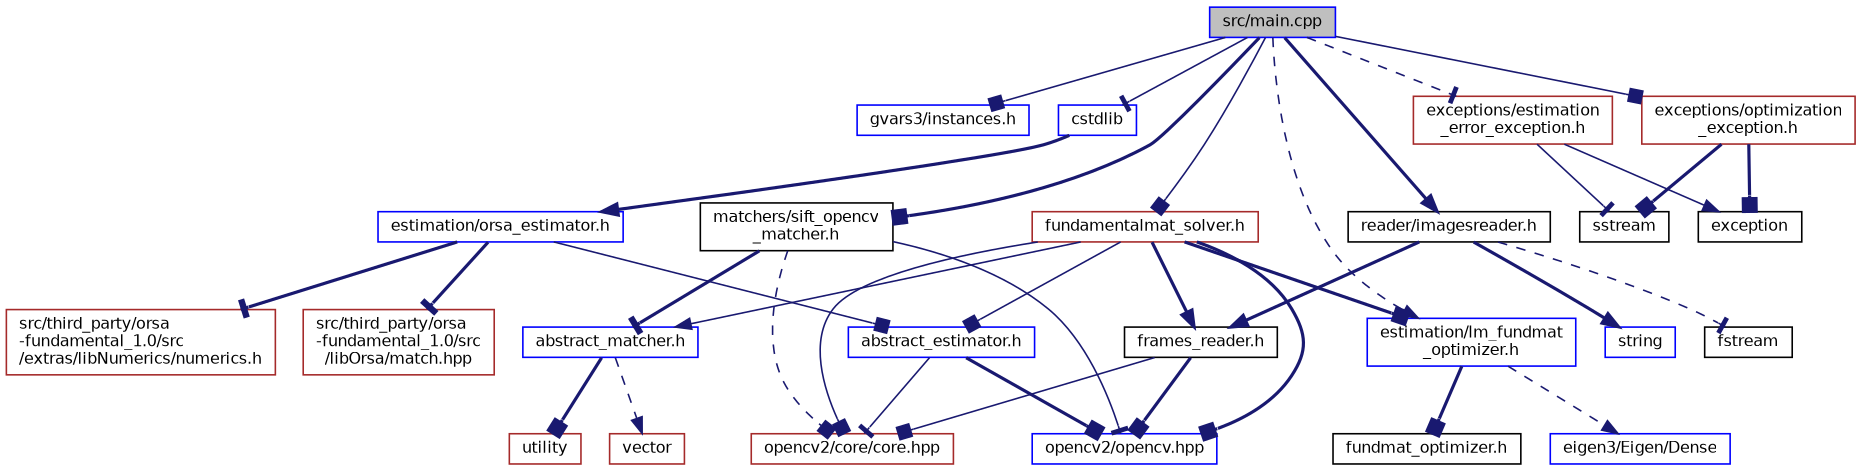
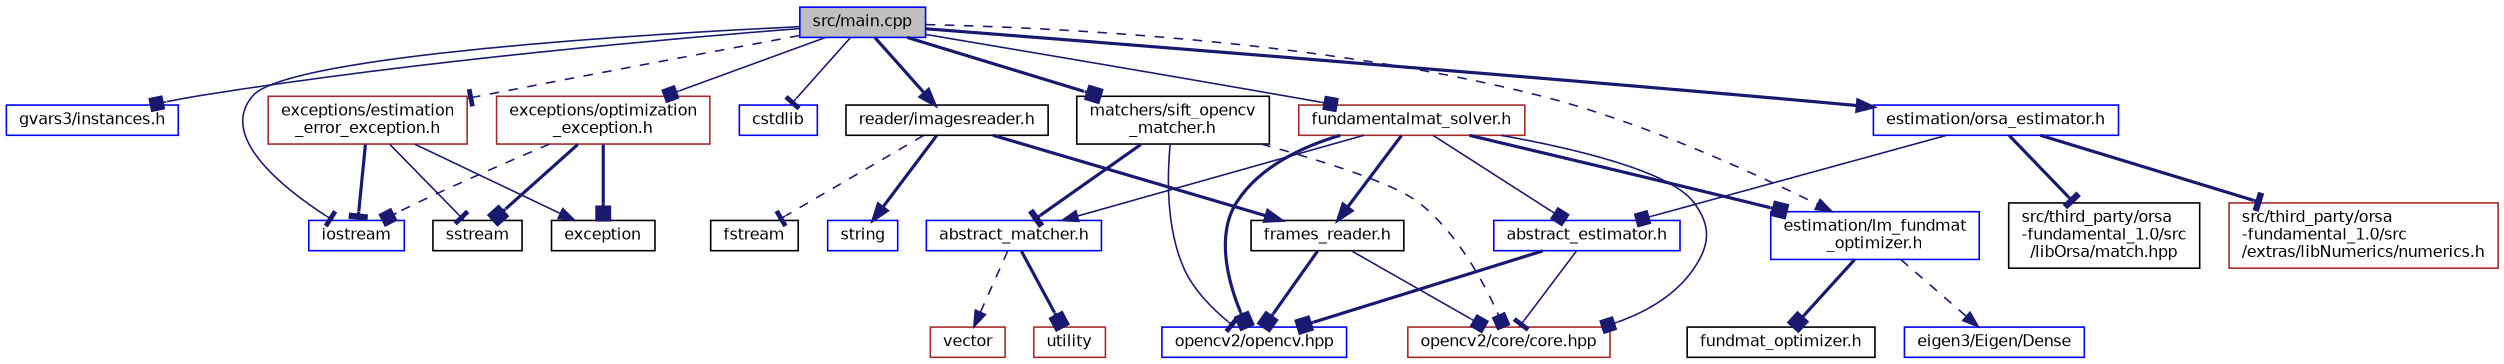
edge "cstdlib" -> "estimation/orsa_estimator.h": now "src/main.cpp" -> "estimation/orsa_estimator.h"
node "iostream": added
node "src/third_party/orsa -fundamental_1.0/src /libOrsa/match.hpp": color brown -> black
